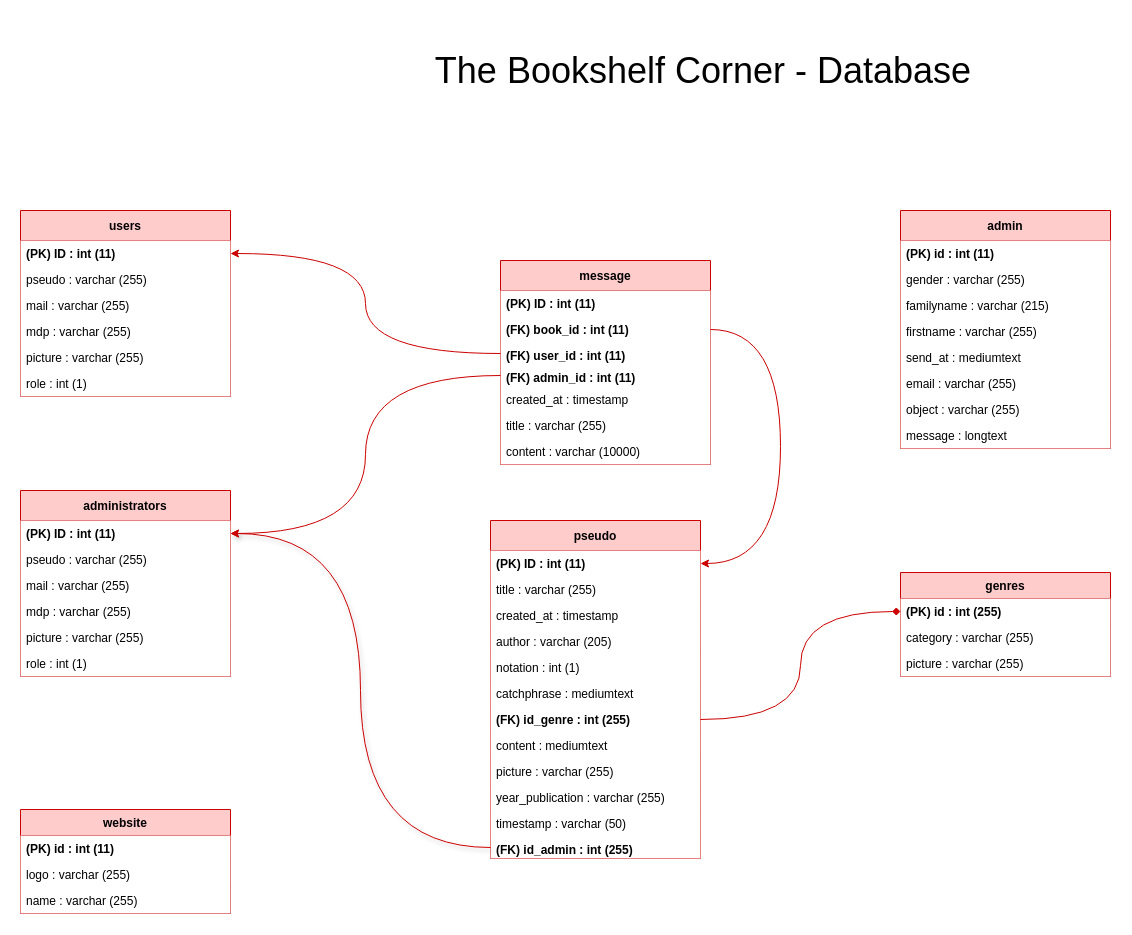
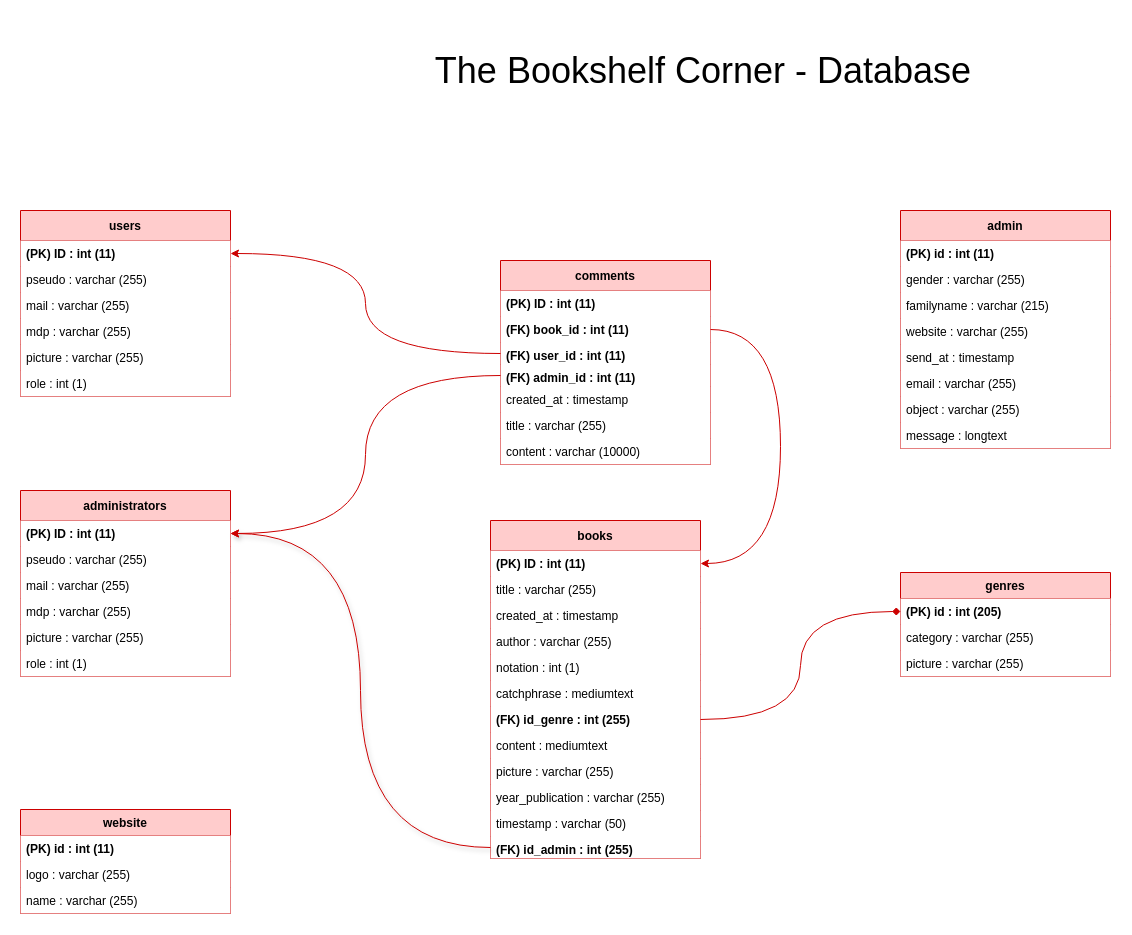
node "message": label "message" -> "comments"
node "firstname : varchar (255)": label "firstname : varchar (255)" -> "website : varchar (255)"
node "send_at : mediumtext": label "send_at : mediumtext" -> "send_at : timestamp"
node "pseudo": label "pseudo" -> "books"
node "(PK) id : int (255)": label "(PK) id : int (255)" -> "(PK) id : int (205)"
node "author : varchar (205)": label "author : varchar (205)" -> "author : varchar (255)"
